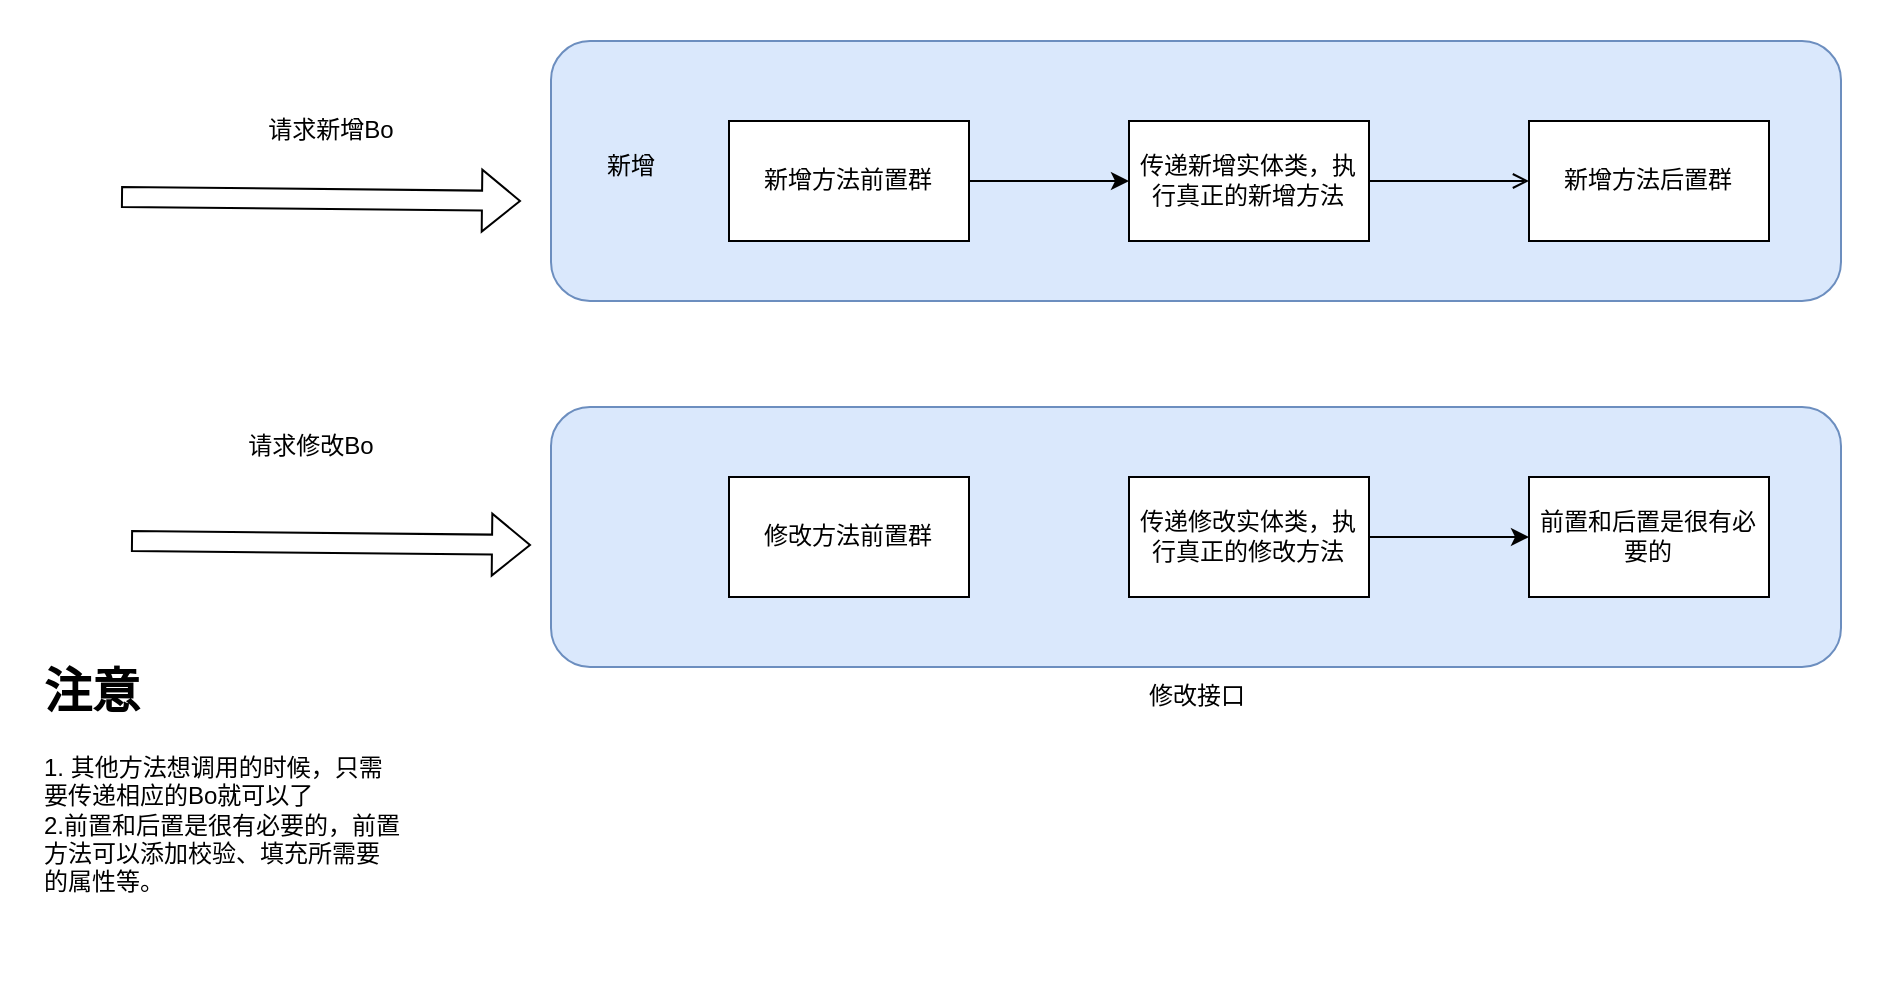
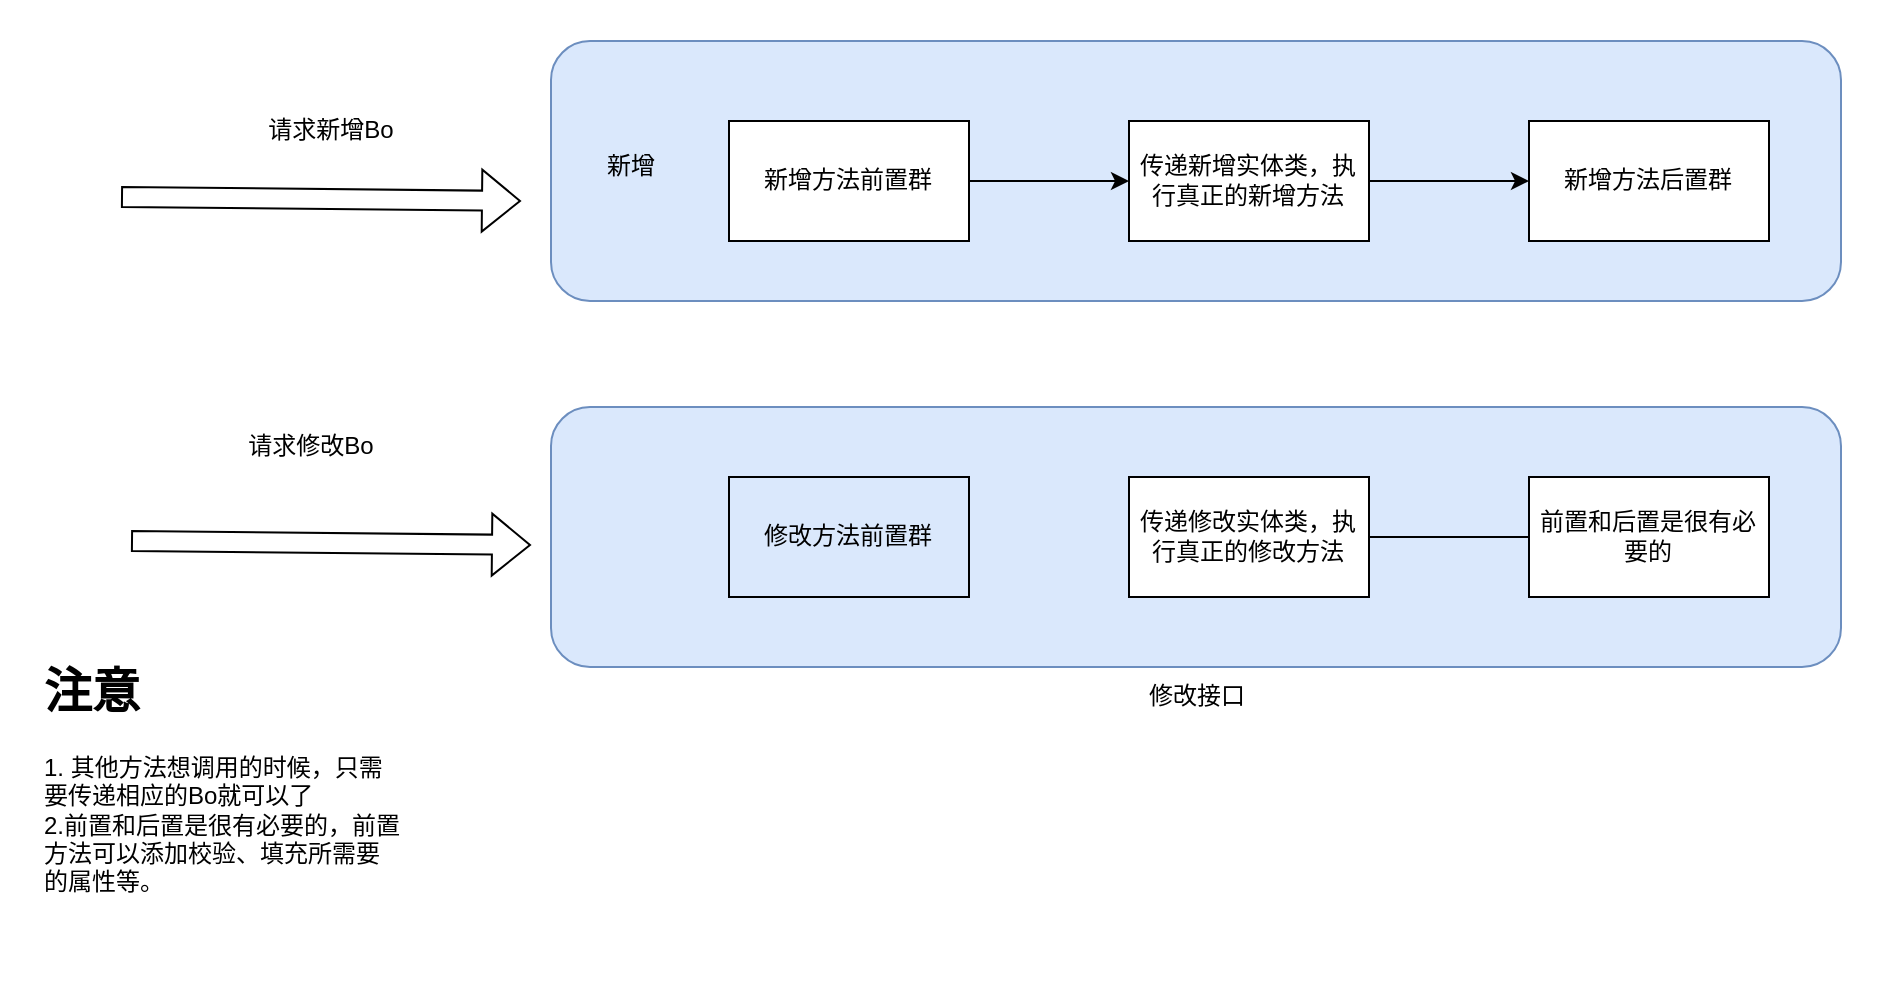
edge "传递新增实体类，执行真正的新增方法" -> "新增方法后置群": arrowhead open -> classic
node "修改方法前置群": fillcolor #ffffff -> #dae8fc
edge "传递修改实体类，执行真正的修改方法" -> "前置和后置是很有必要的": arrowhead classic -> none
